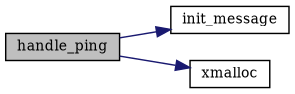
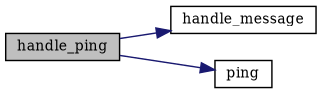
node "init_message": label "init_message" -> "handle_message"
node "xmalloc": label "xmalloc" -> "ping"
